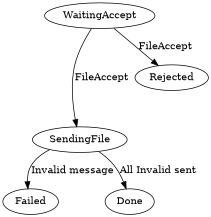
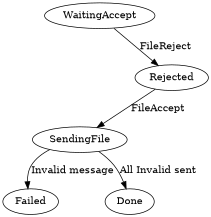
edge "WaitingAccept" -> "Rejected": label "FileAccept" -> "FileReject"
edge "WaitingAccept" -> "SendingFile": now "Rejected" -> "SendingFile"
